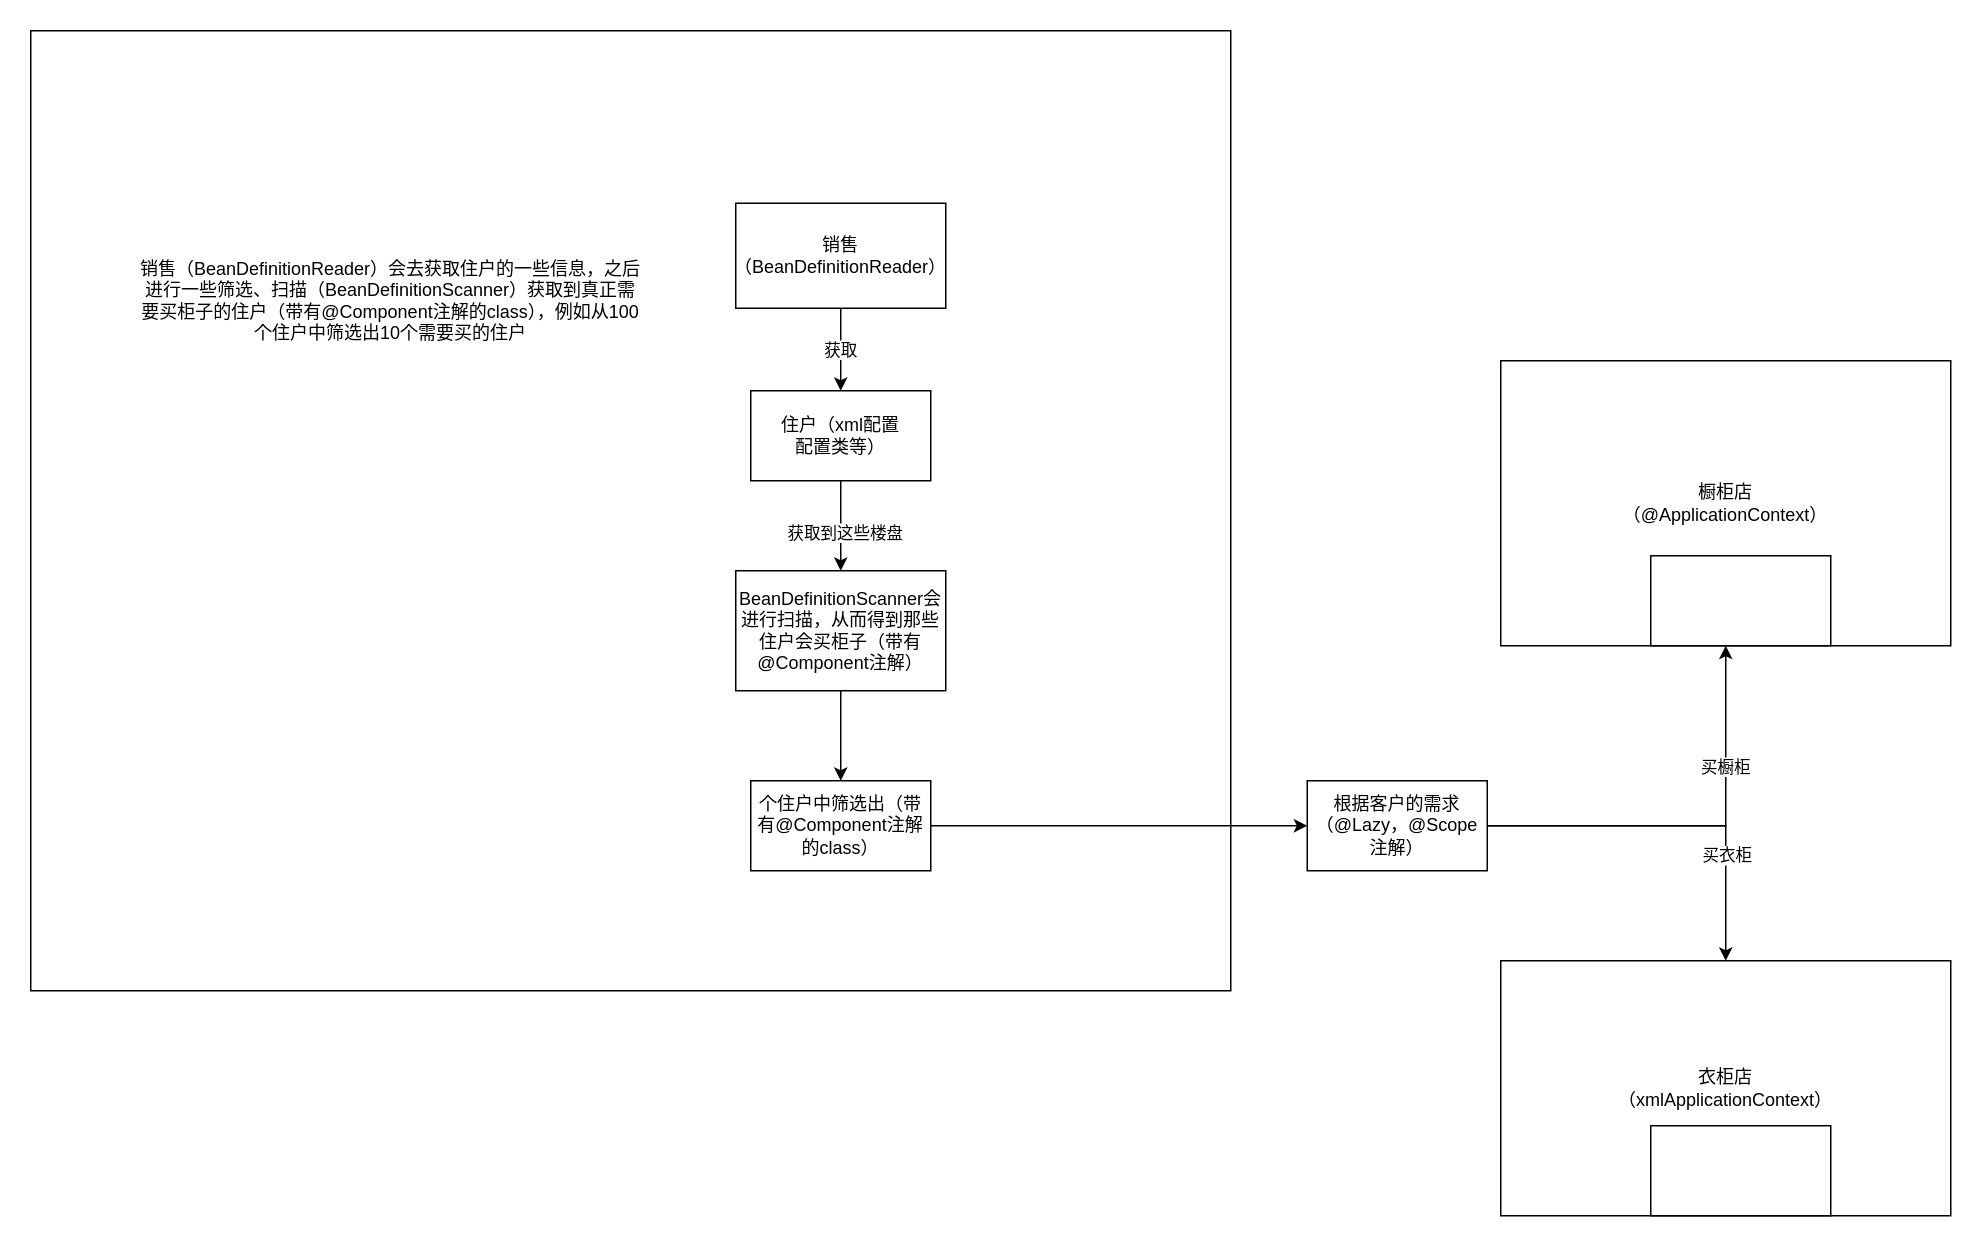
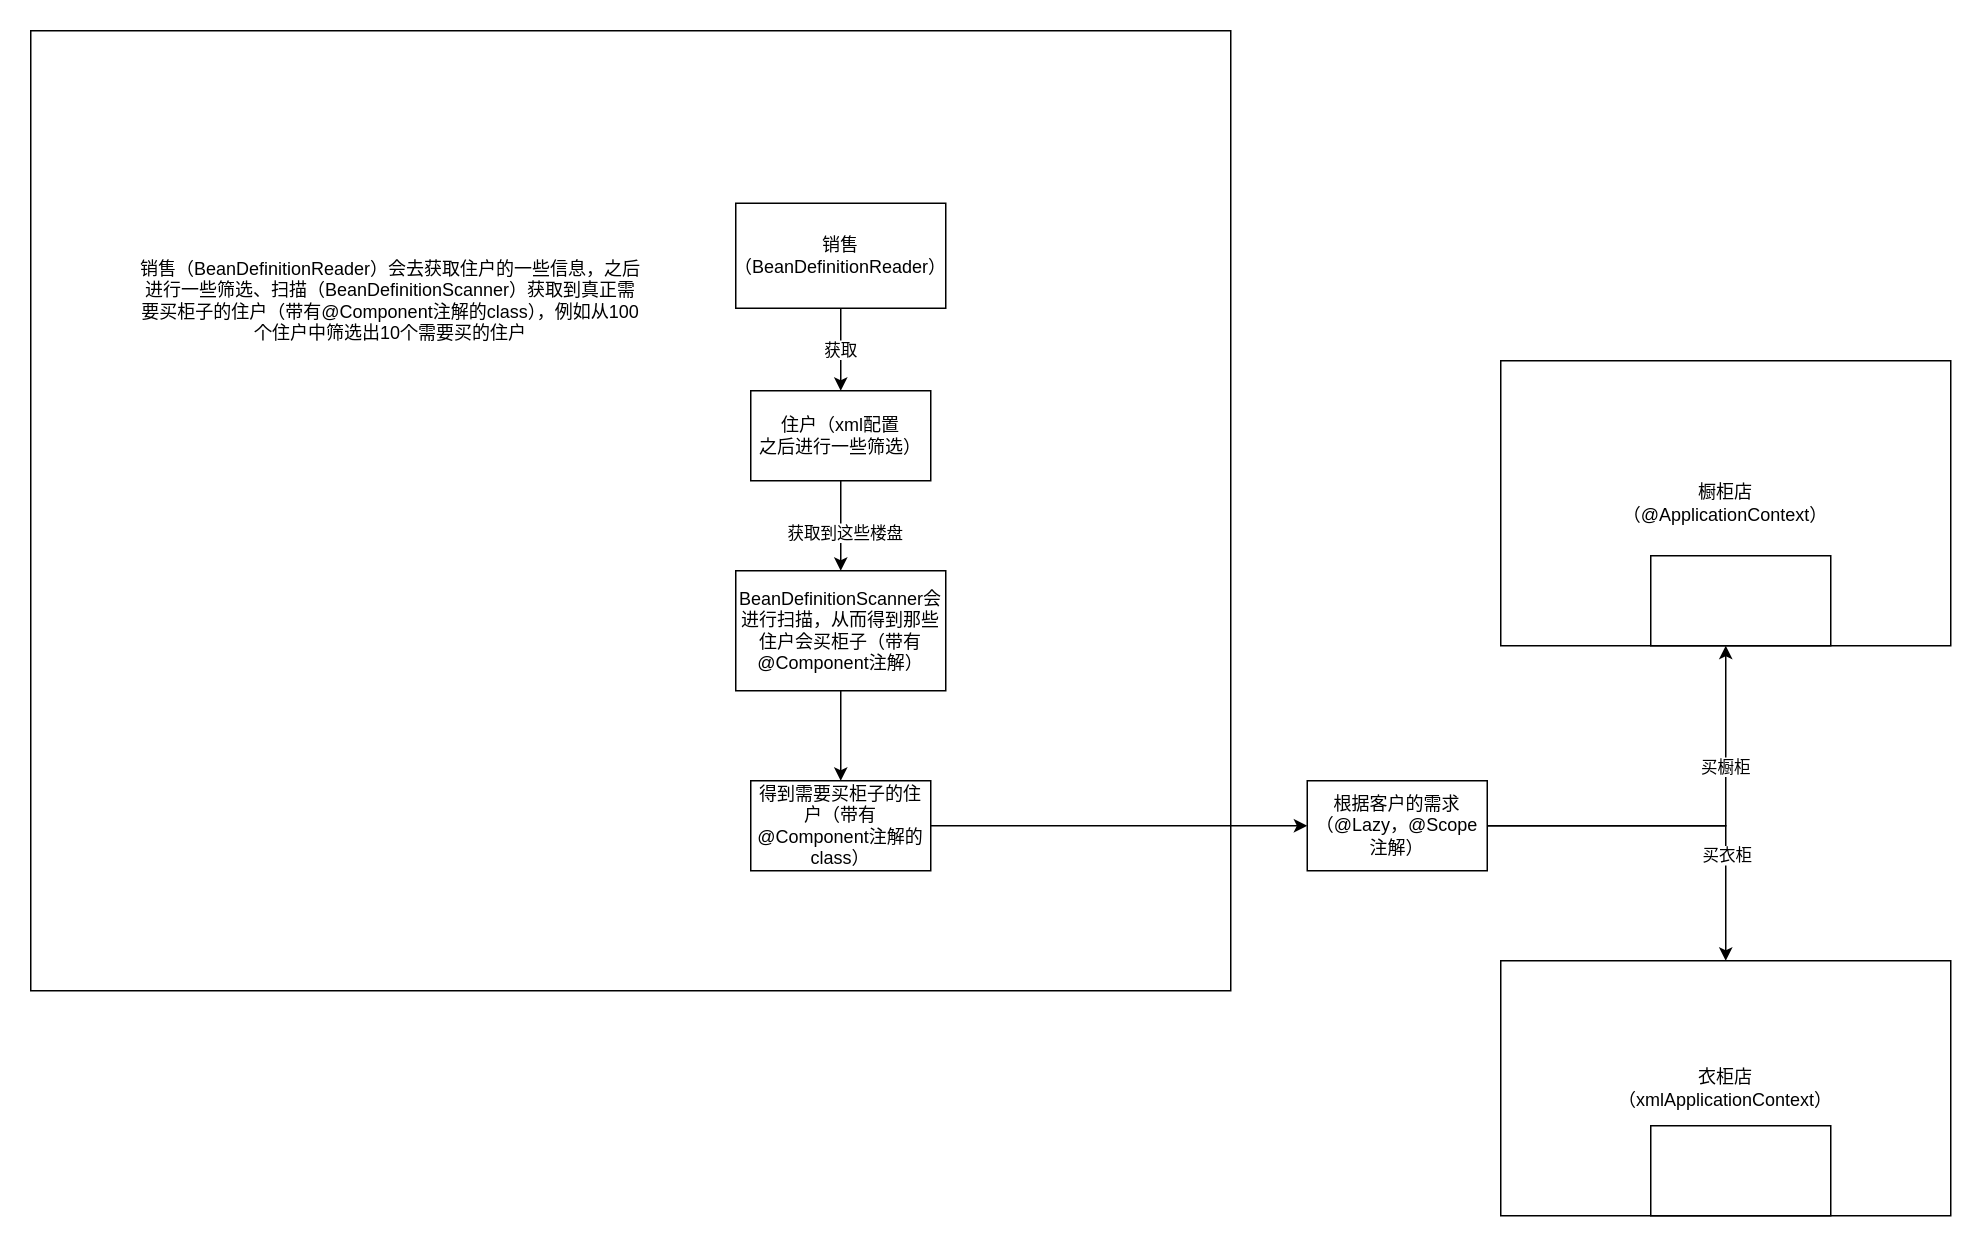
node "住户（xml配置 配置类等）": label "住户（xml配置 配置类等）" -> "住户（xml配置 之后进行一些筛选）"
node "个住户中筛选出（带有@Component注解的class）": label "个住户中筛选出（带有@Component注解的class）" -> "得到需要买柜子的住户（带有@Component注解的class）"
